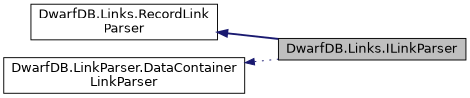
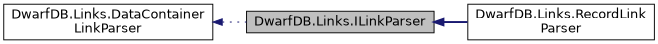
edge "DwarfDB.Links.ILinkParser" -> "DwarfDB.Links.RecordLink Parser": reversed
node "DwarfDB.LinkParser.DataContainer LinkParser": label "DwarfDB.LinkParser.DataContainer LinkParser" -> "DwarfDB.Links.DataContainer LinkParser"
